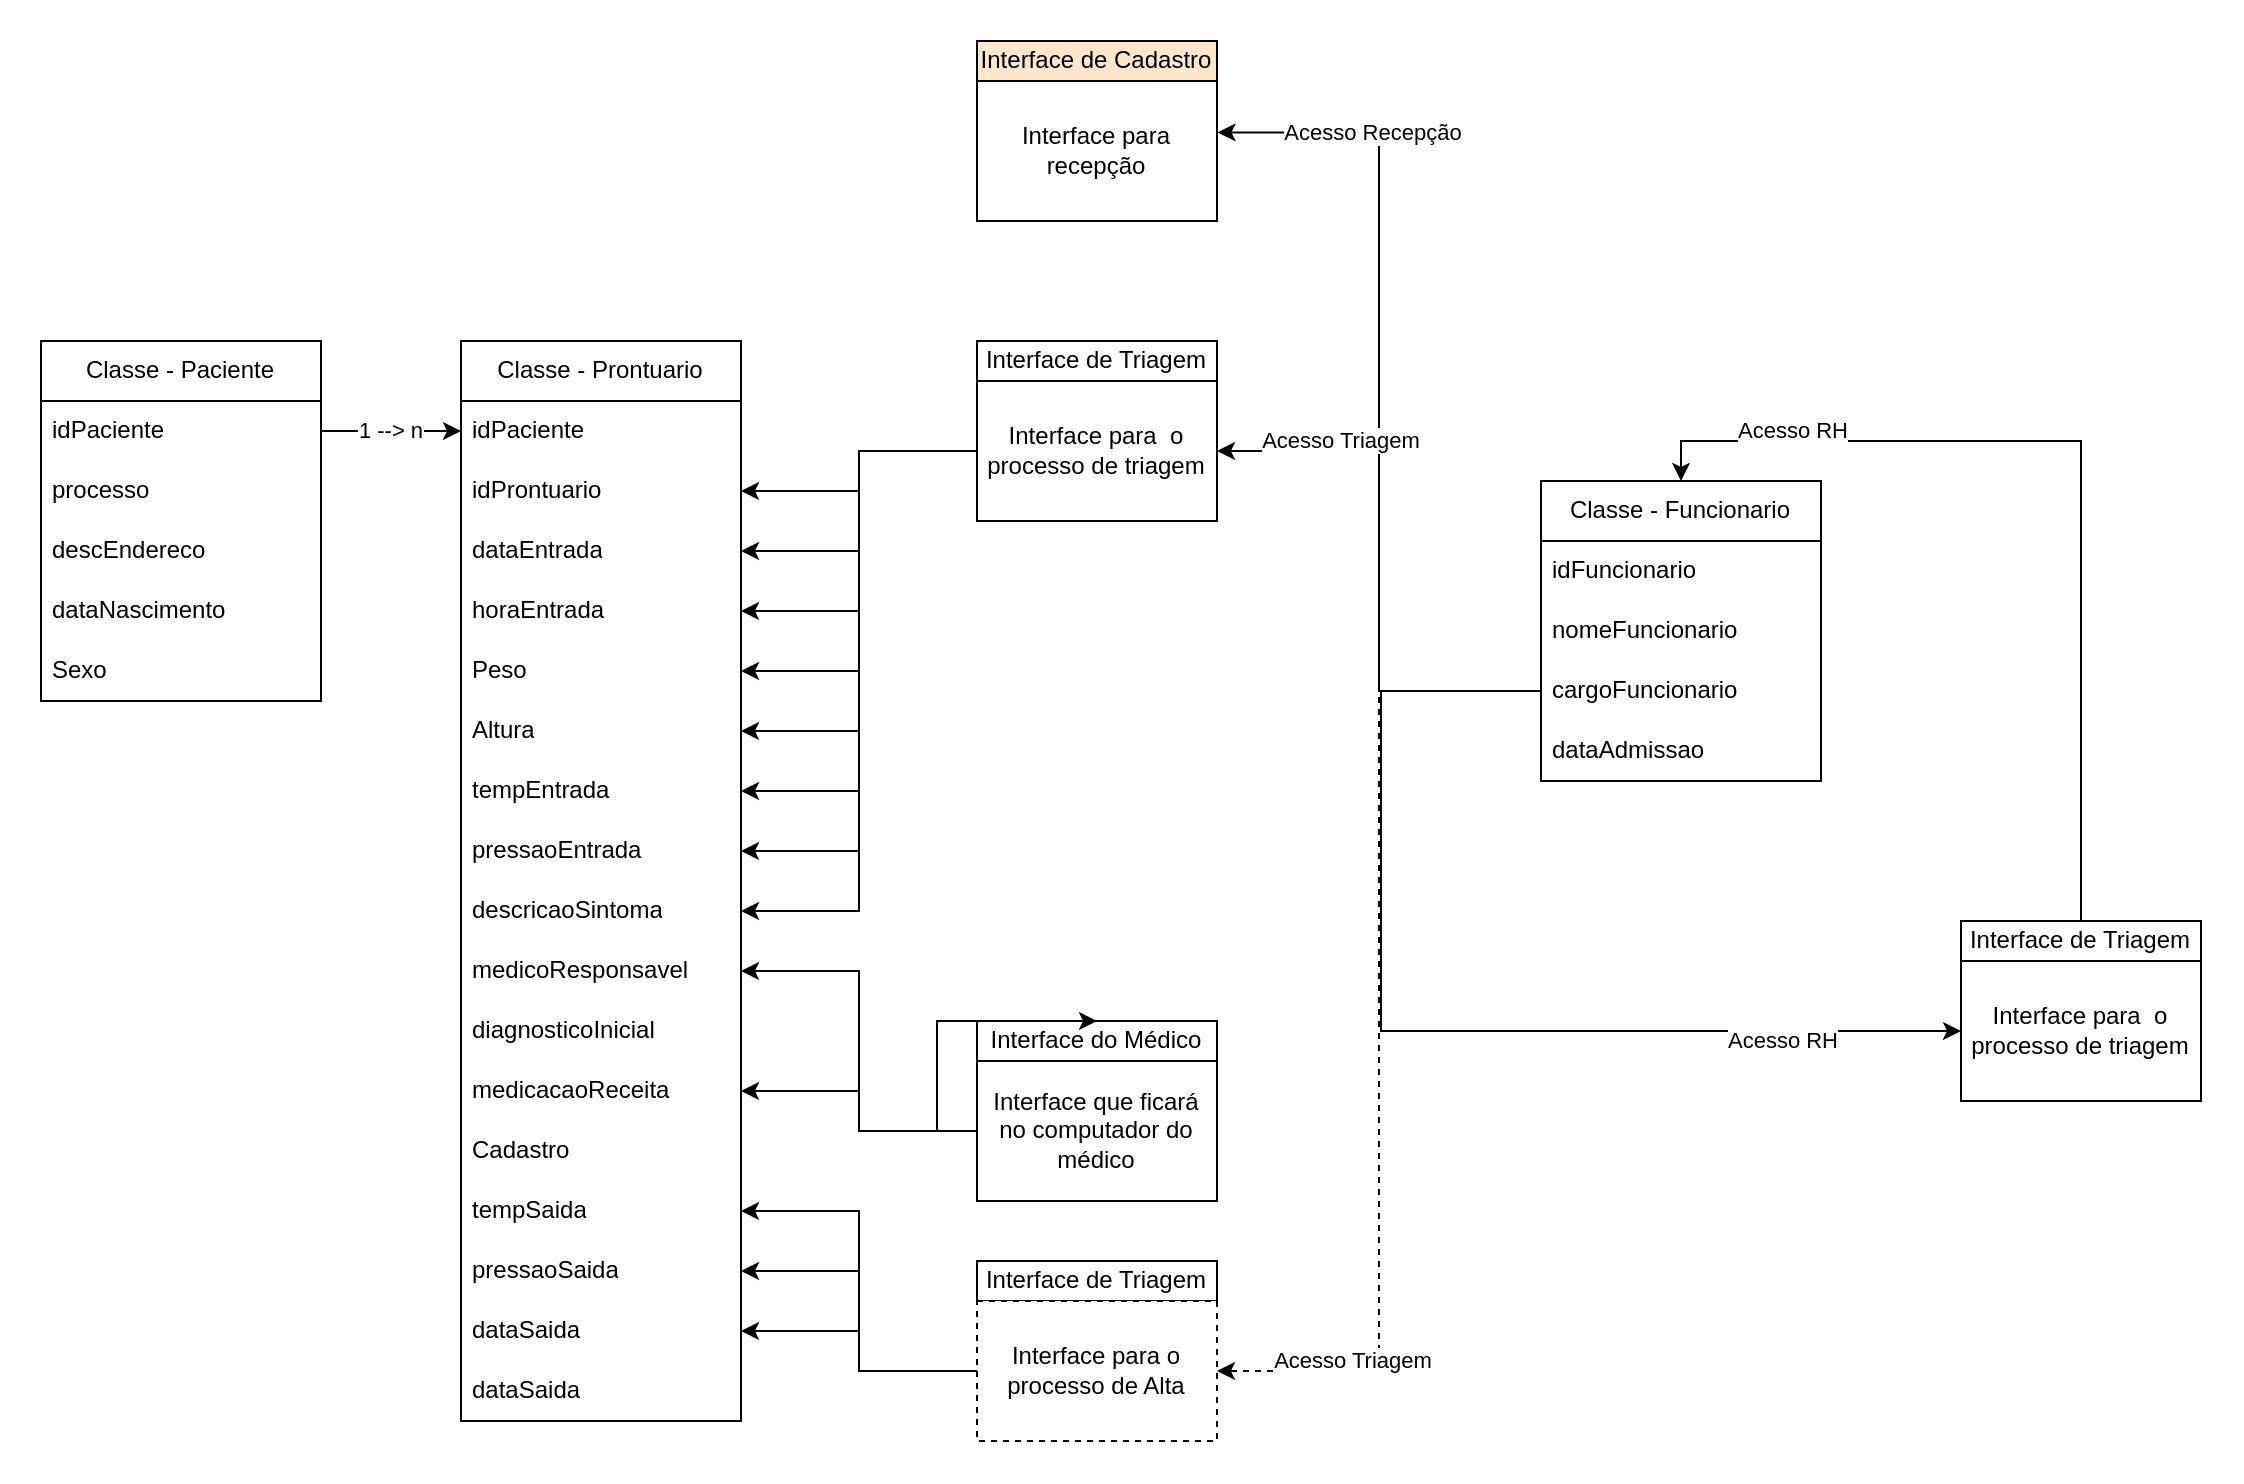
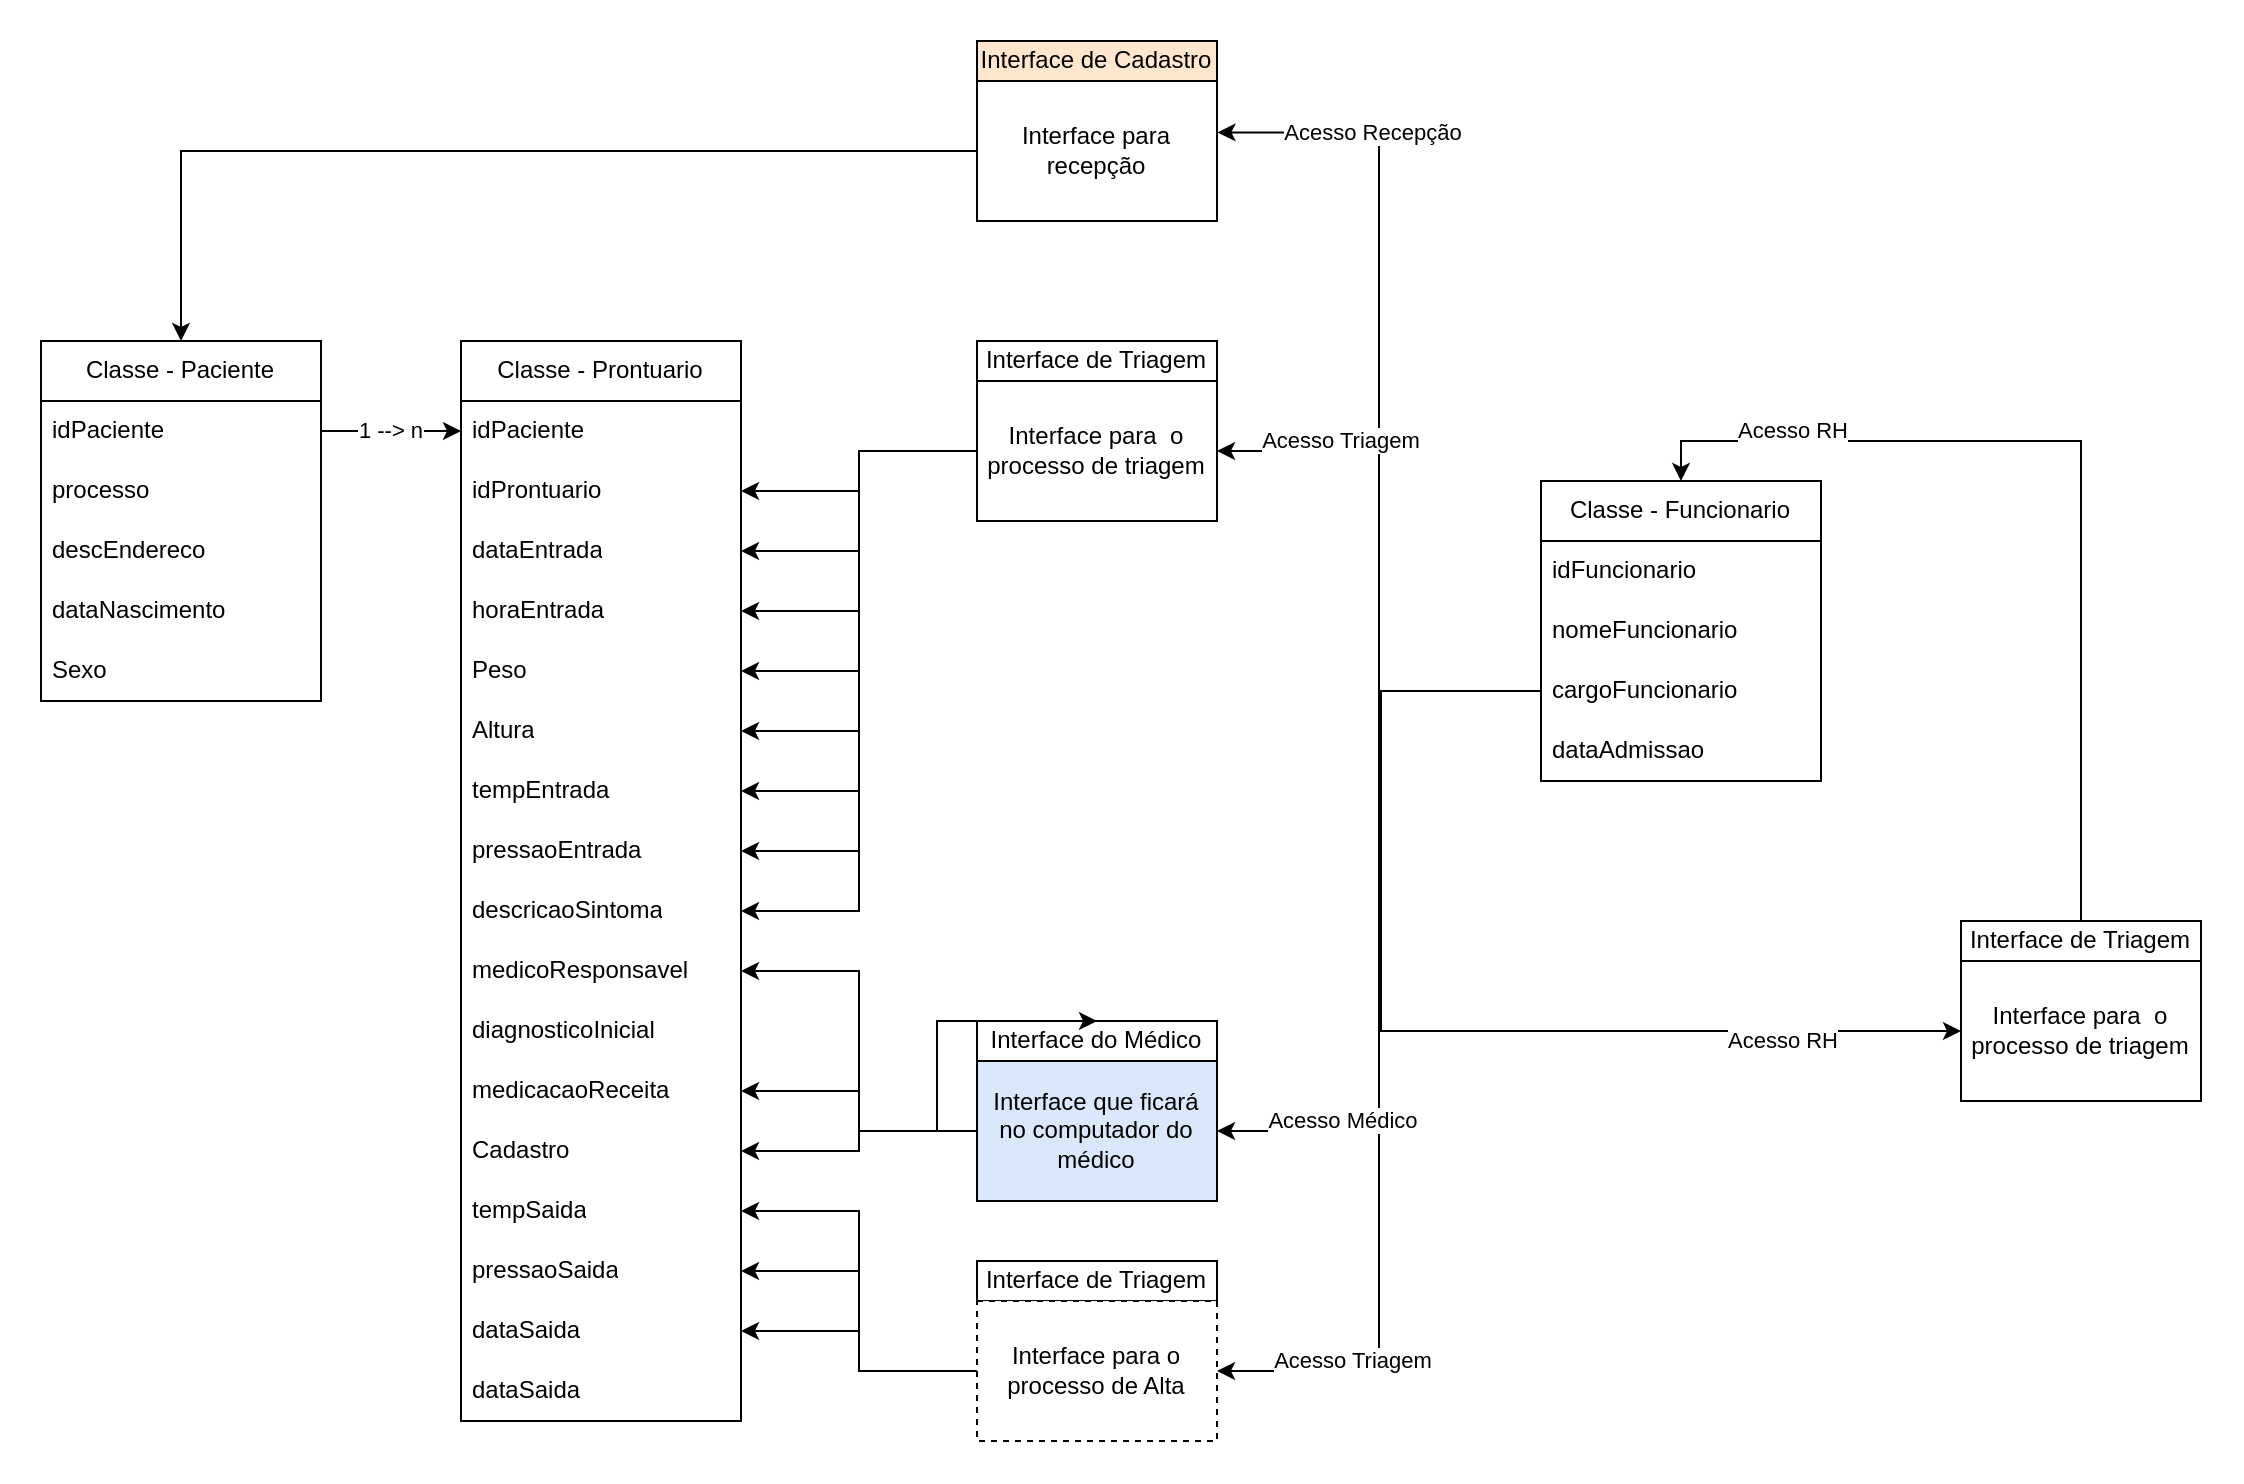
edge "Interface para recepção" -> "Classe - Paciente": added
node "Interface que ficará no computador do médico": fillcolor #ffffff -> #dae8fc
edge "cargoFuncionario" -> "Interface que ficará no computador do médico": added, label "Acesso Médico"
edge "Interface que ficará no computador do médico" -> "Cadastro": added
edge "cargoFuncionario" -> "Interface para o processo de Alta": style dashed -> solid
